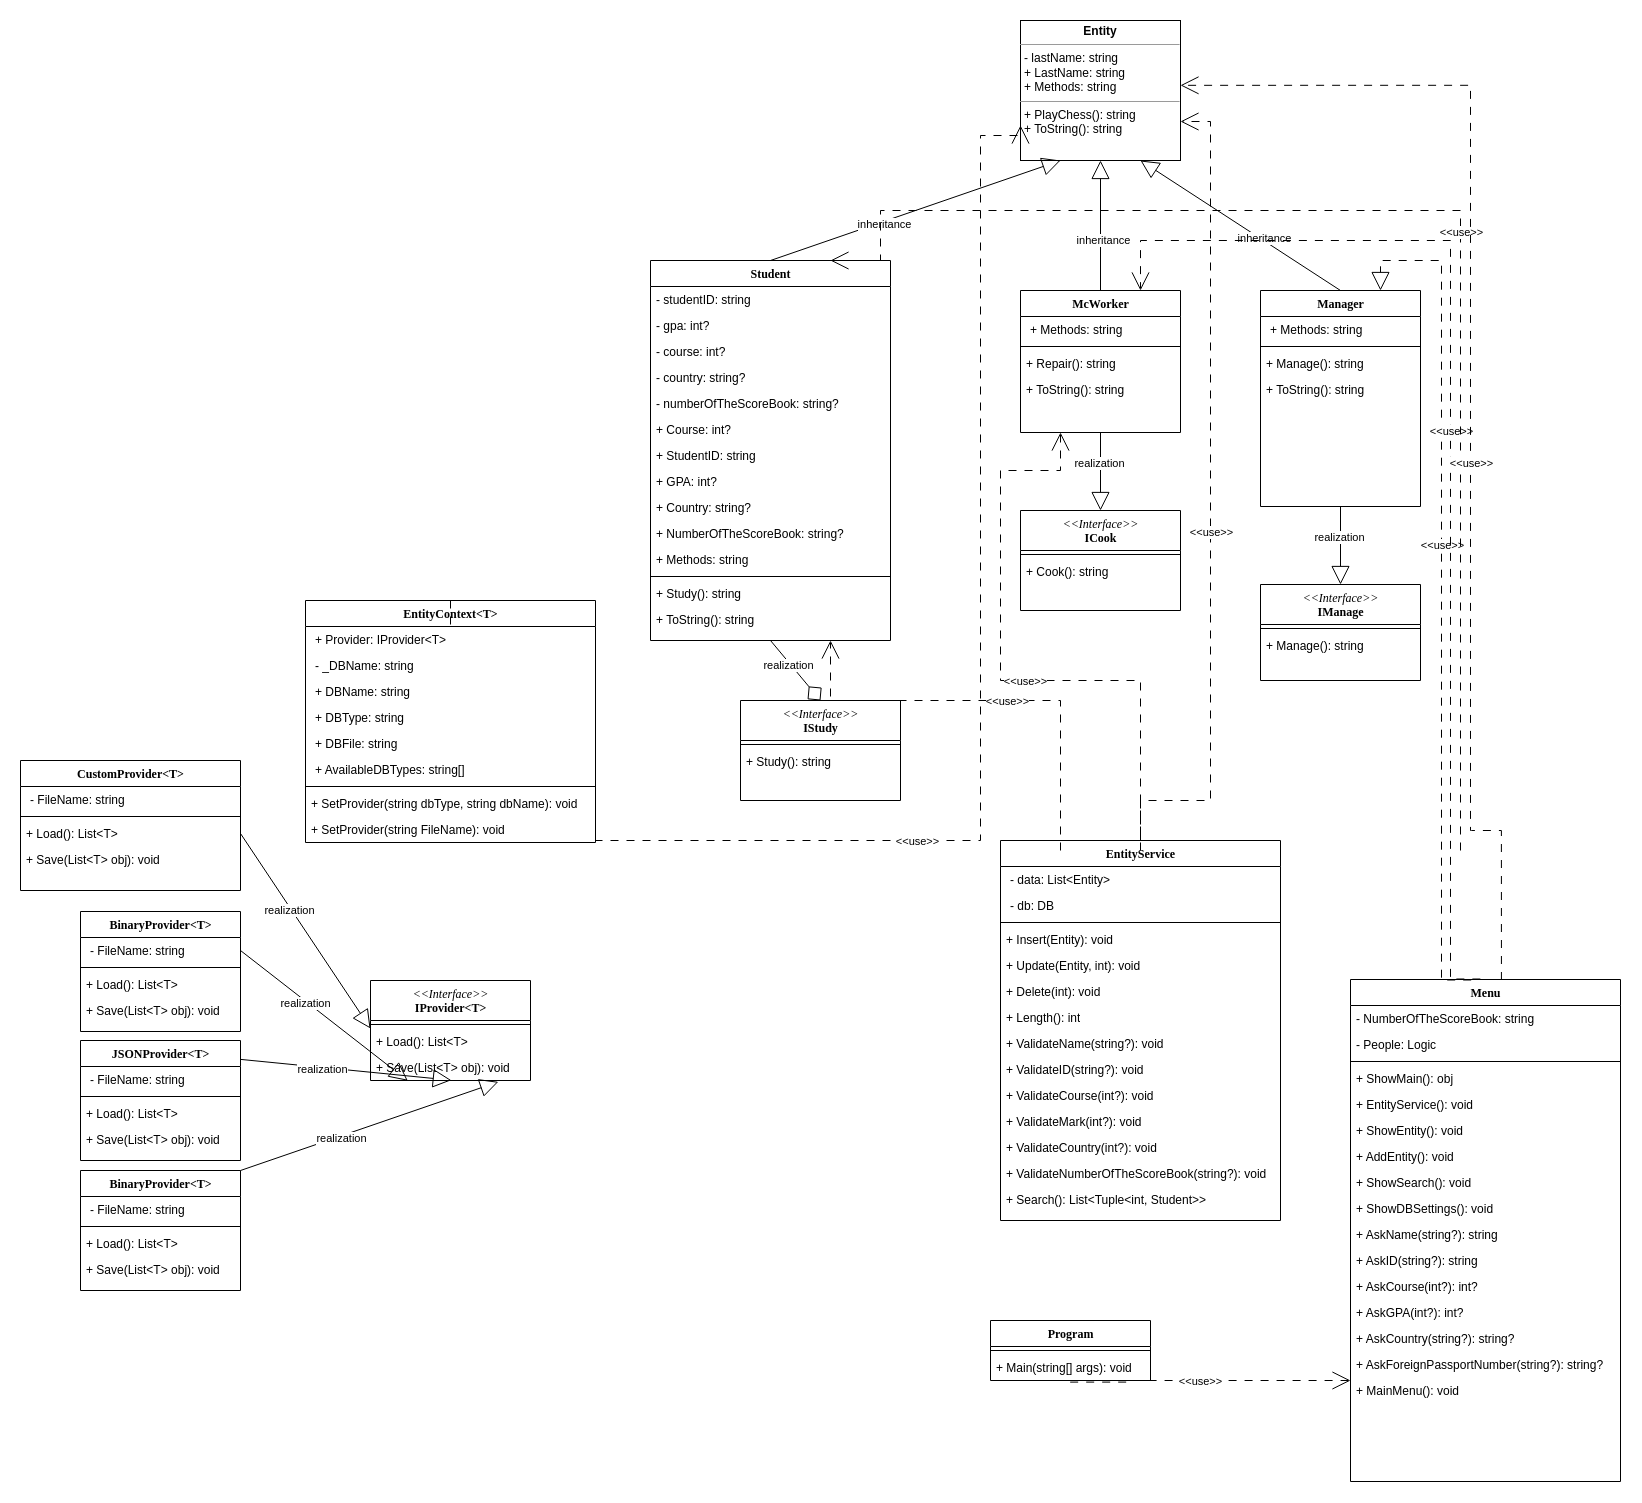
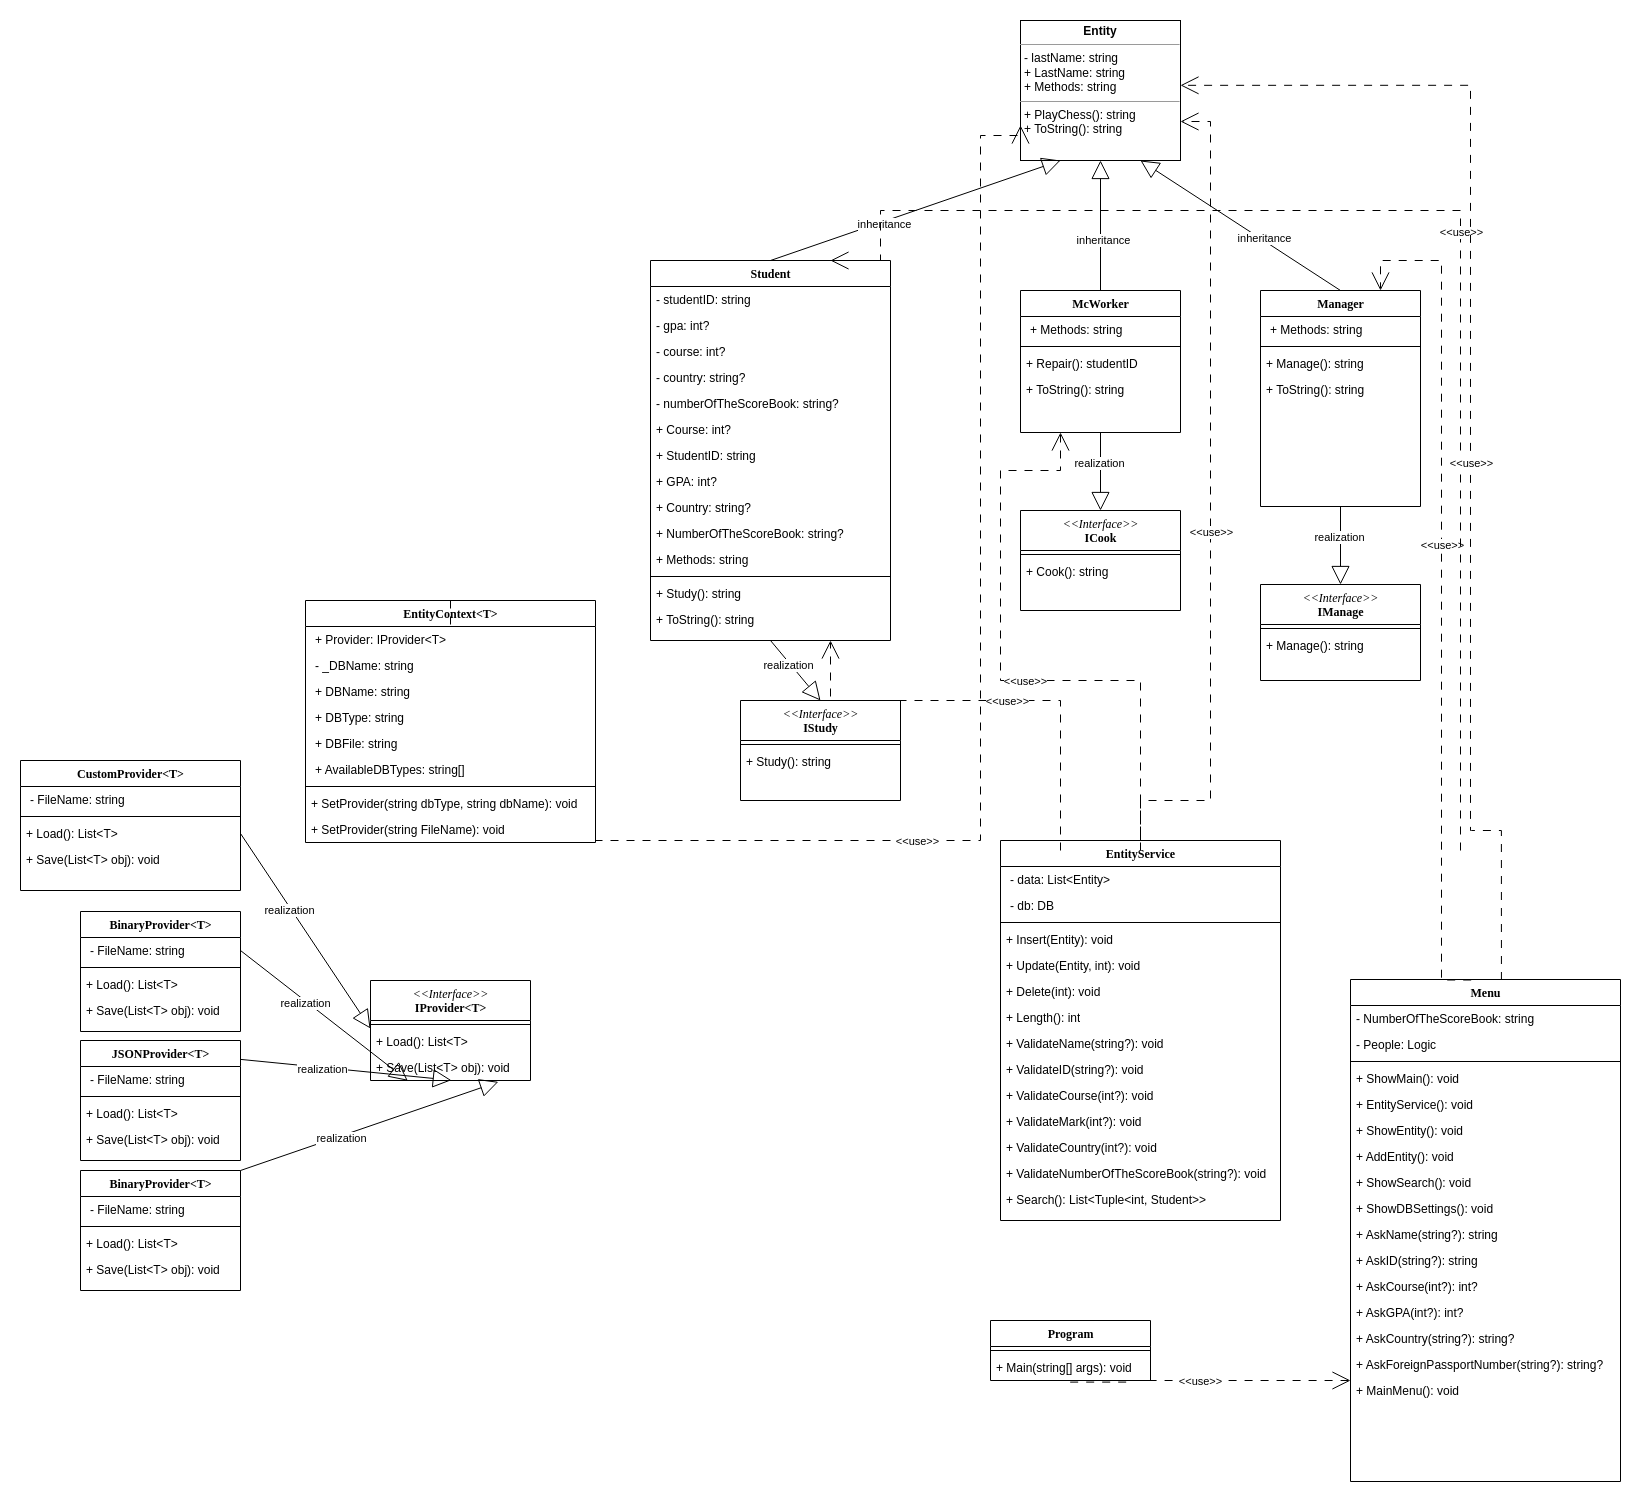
edge "Menu" -> "McWorker": removed, label "<<use>>"
edge "Menu" -> "Manager": arrowhead block -> open
node "+ Repair(): string": label "+ Repair(): string" -> "+ Repair(): studentID"
edge "Student" -> "<<Interface>> IStudy": arrowhead diamond -> block
node "+ ShowMain(): obj": label "+ ShowMain(): obj" -> "+ ShowMain(): void"
